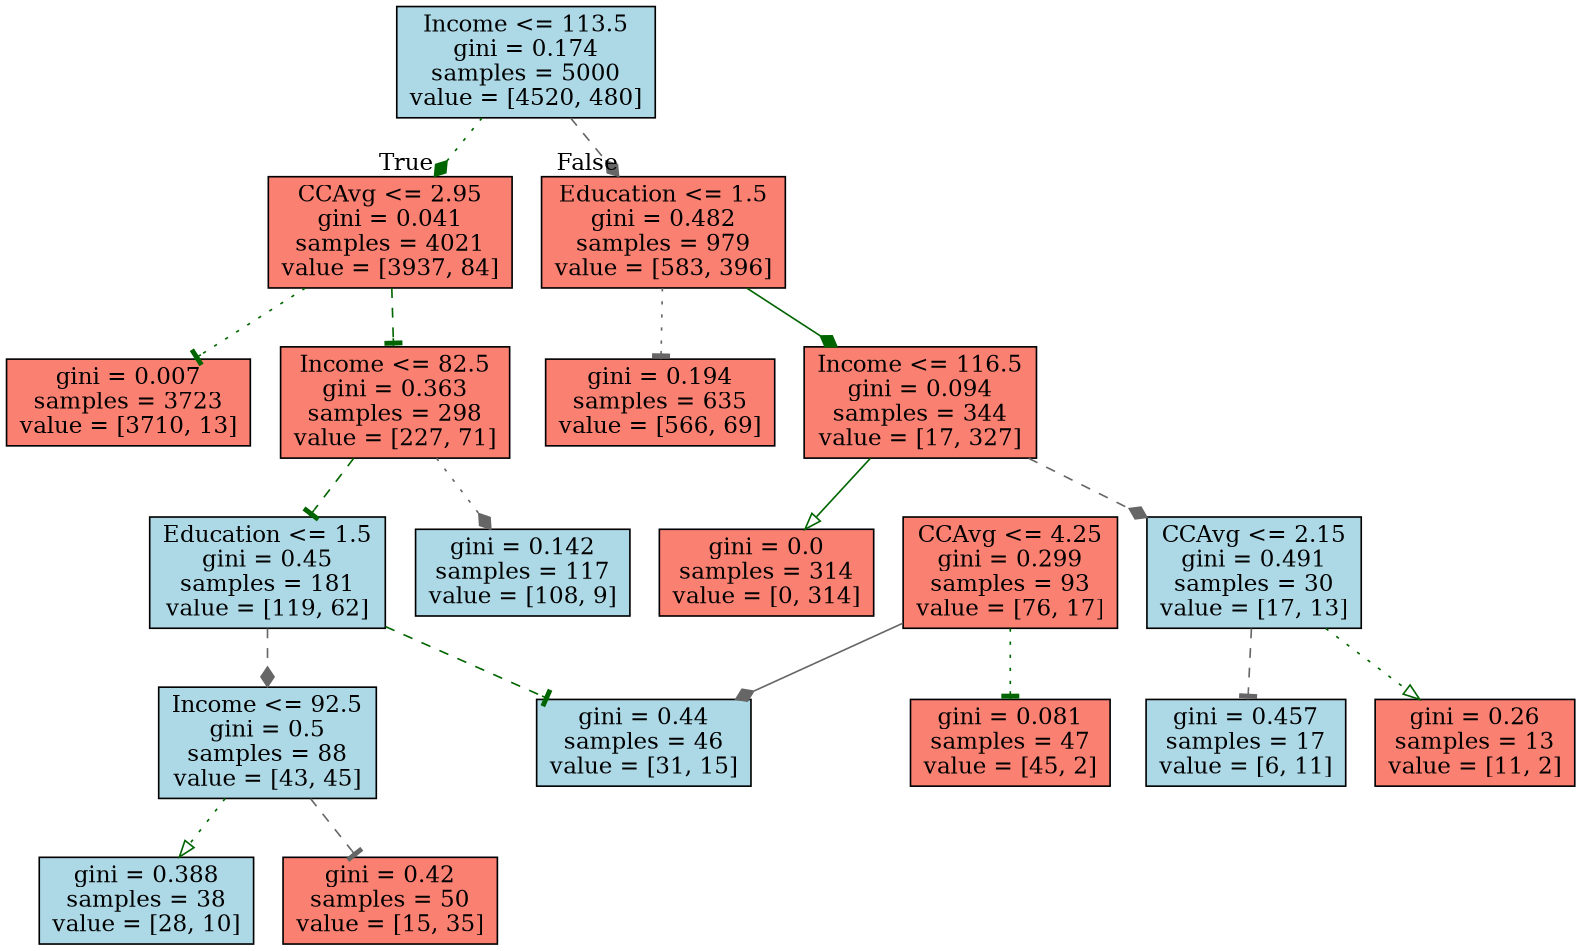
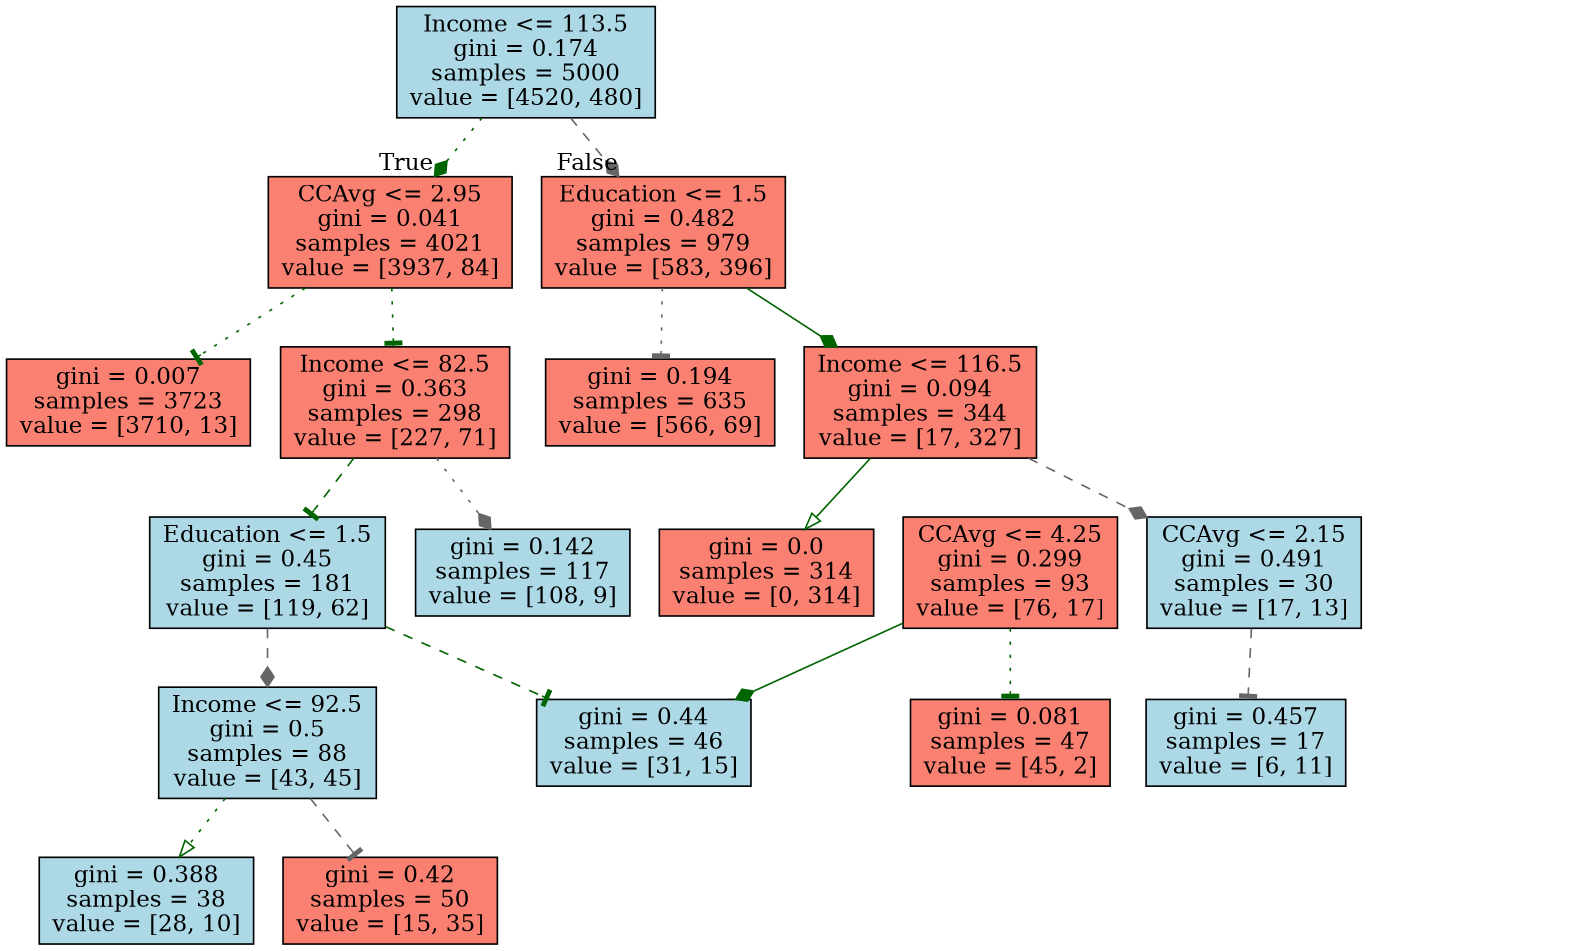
edge "CCAvg <= 2.95 gini = 0.041 samples = 4021 value = [3937, 84]" -> "Income <= 82.5 gini = 0.363 samples = 298 value = [227, 71]": style dashed -> dotted
edge "CCAvg <= 4.25 gini = 0.299 samples = 93 value = [76, 17]" -> "gini = 0.44 samples = 46 value = [31, 15]": color gray40 -> darkgreen
node "gini = 0.26 samples = 13 value = [11, 2]": removed
